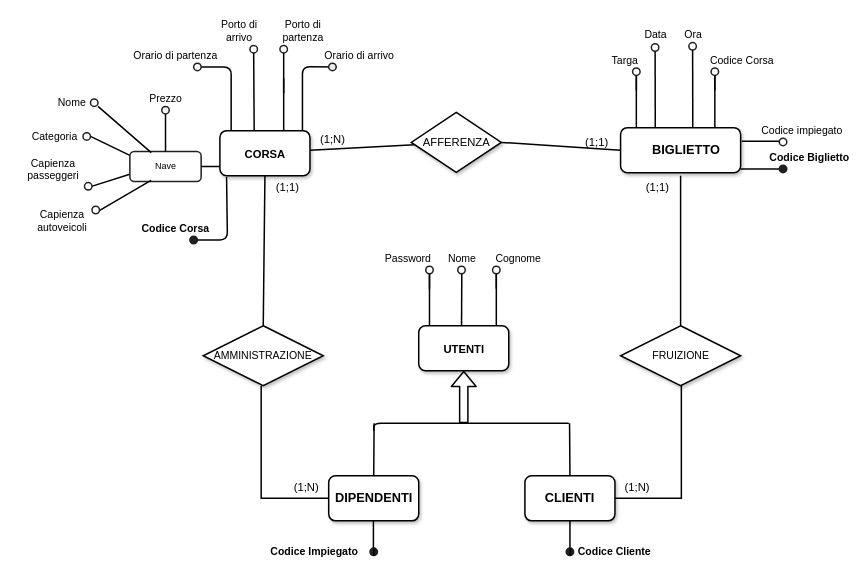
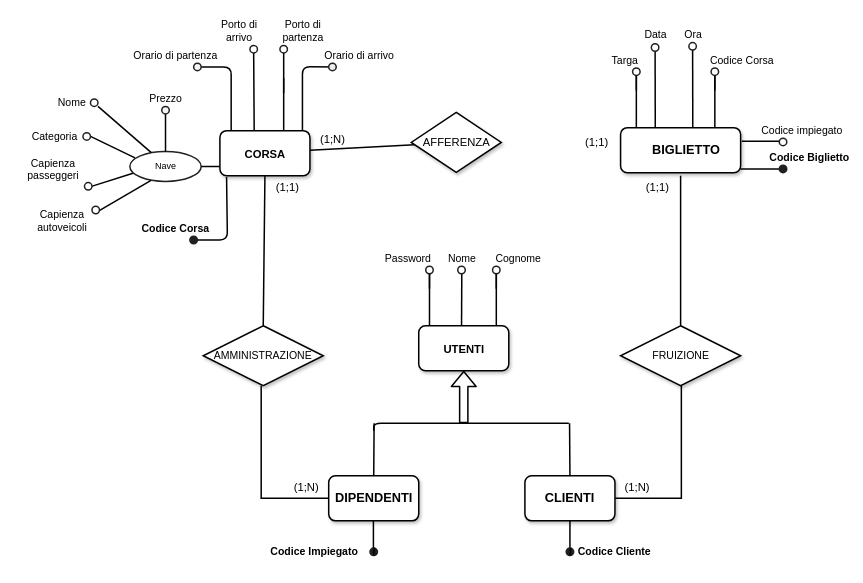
edge "AFFERENZA" -- "BIGLIETTO": removed
node "Nave": shape rounded rectangle -> ellipse
